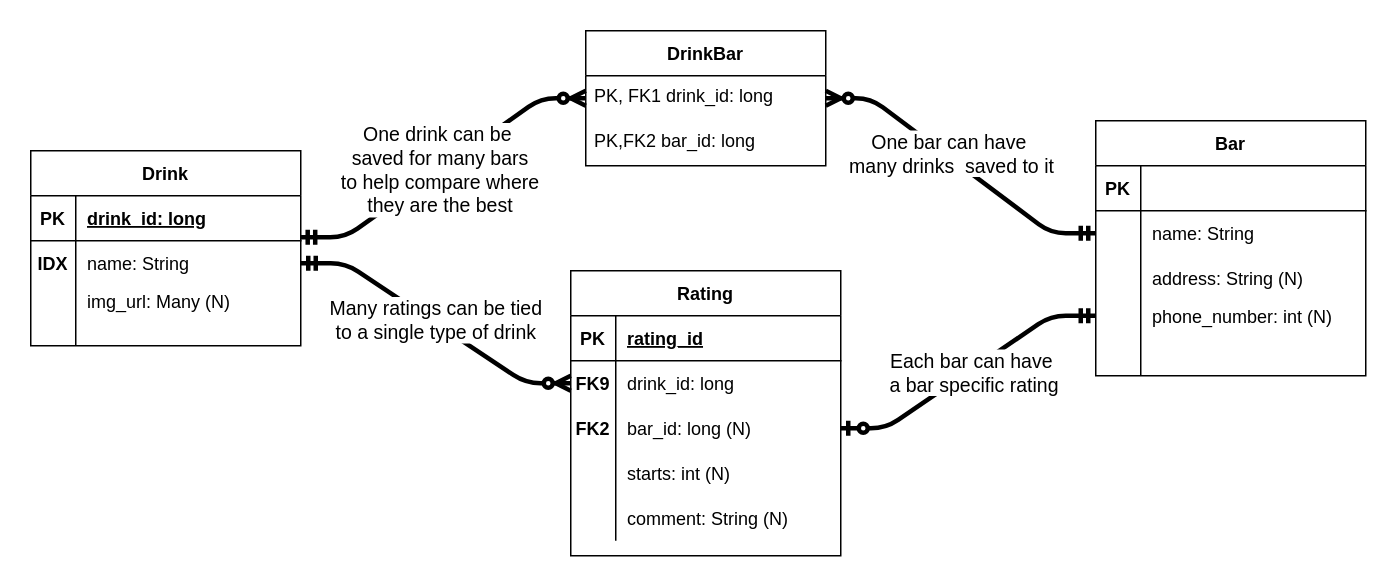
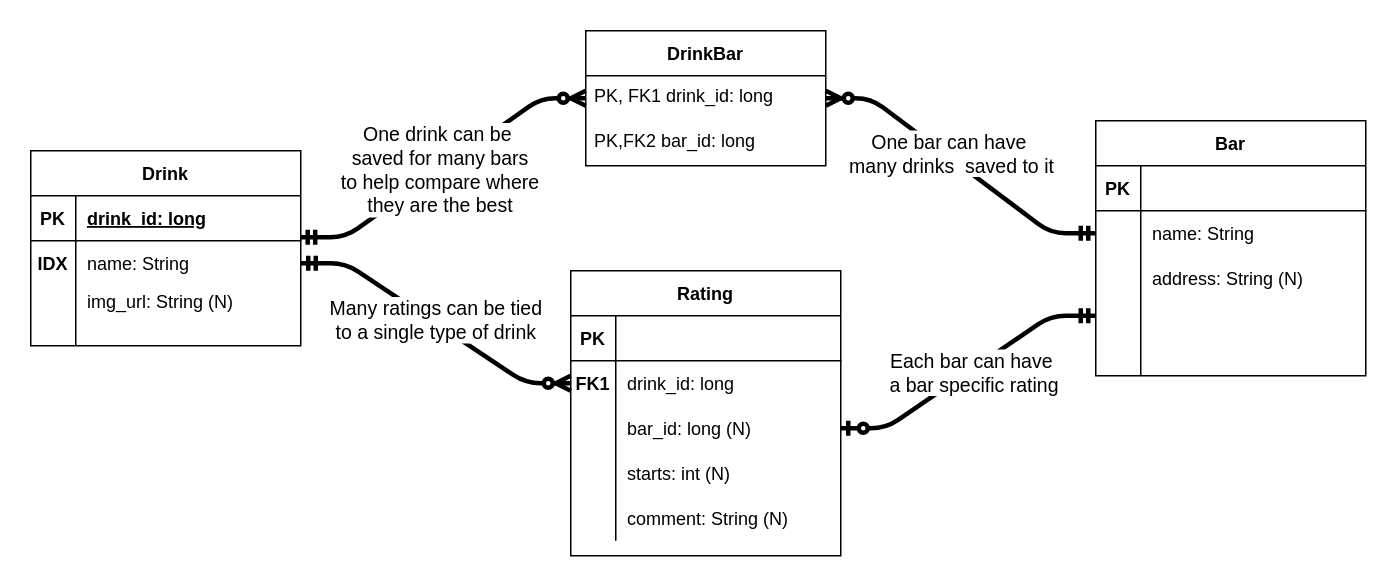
node "img_url: Many (N)": label "img_url: Many (N)" -> "img_url: String (N)"
node "phone_number: int (N)": removed
node "rating_id": removed
node "FK9": label "FK9" -> "FK1"
node "FK2": removed
